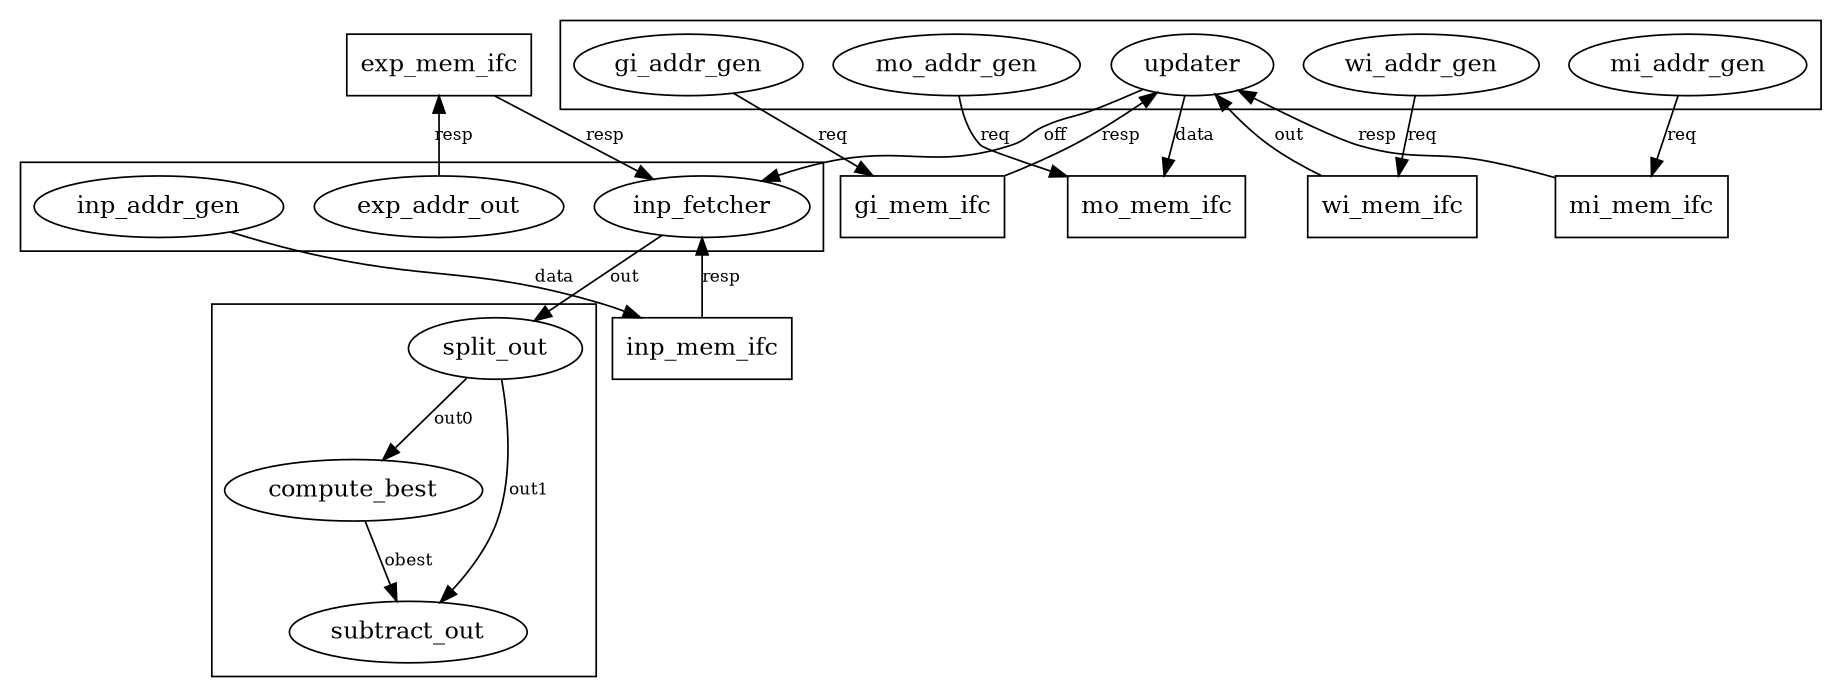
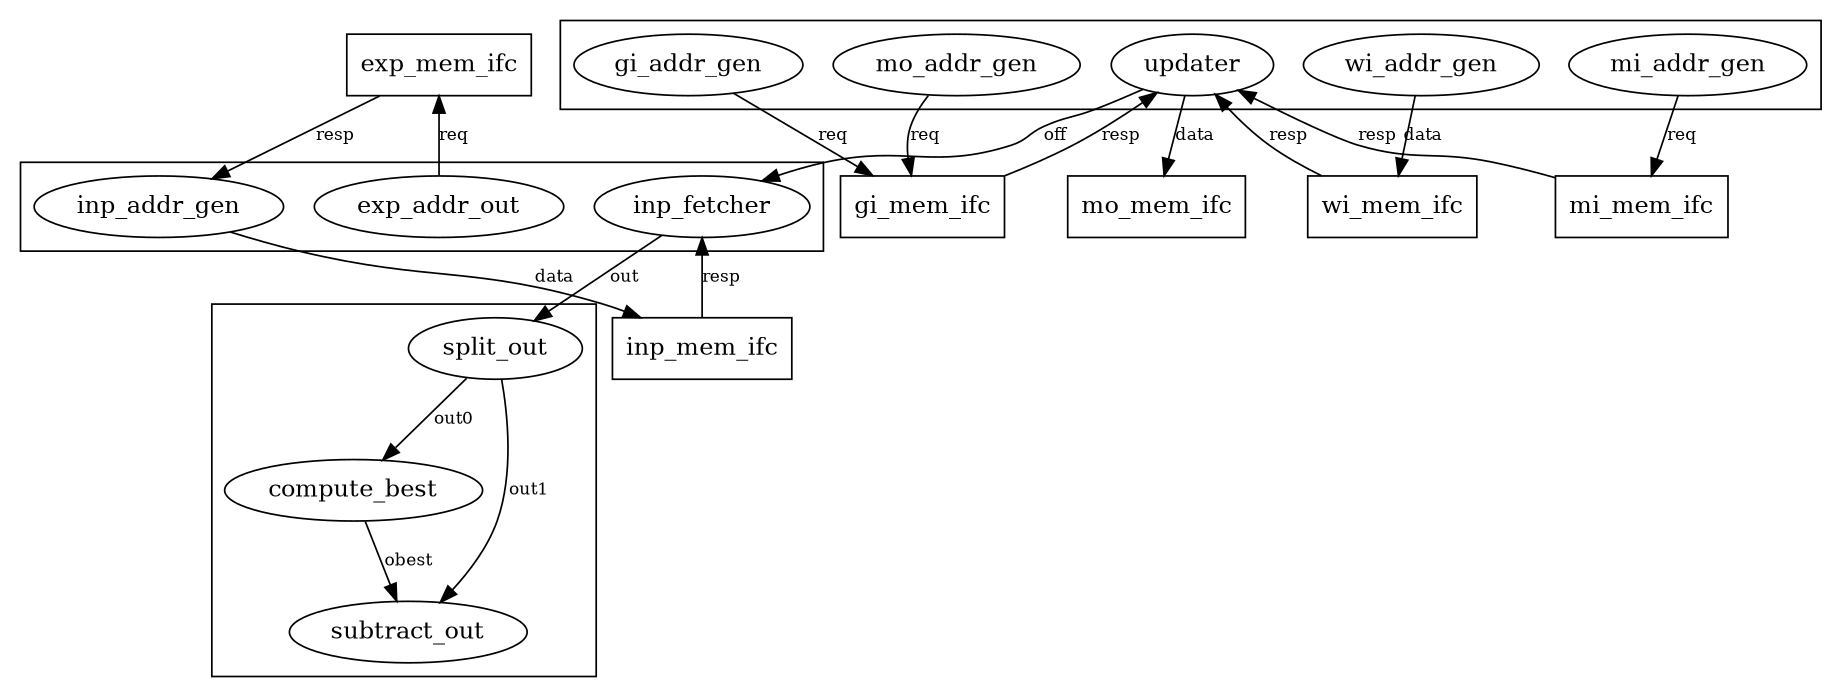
edge "exp_mem_ifc" -> "inp_fetcher": now "exp_mem_ifc" -> "inp_addr_gen"
edge "exp_addr_out" -> "exp_mem_ifc": label "resp" -> "req"
edge "wi_mem_ifc" -> "updater": label "out" -> "resp"
edge "wi_addr_gen" -> "wi_mem_ifc": label "req" -> "data"
edge "mo_addr_gen" -> "mo_mem_ifc": now "mo_addr_gen" -> "gi_mem_ifc"
